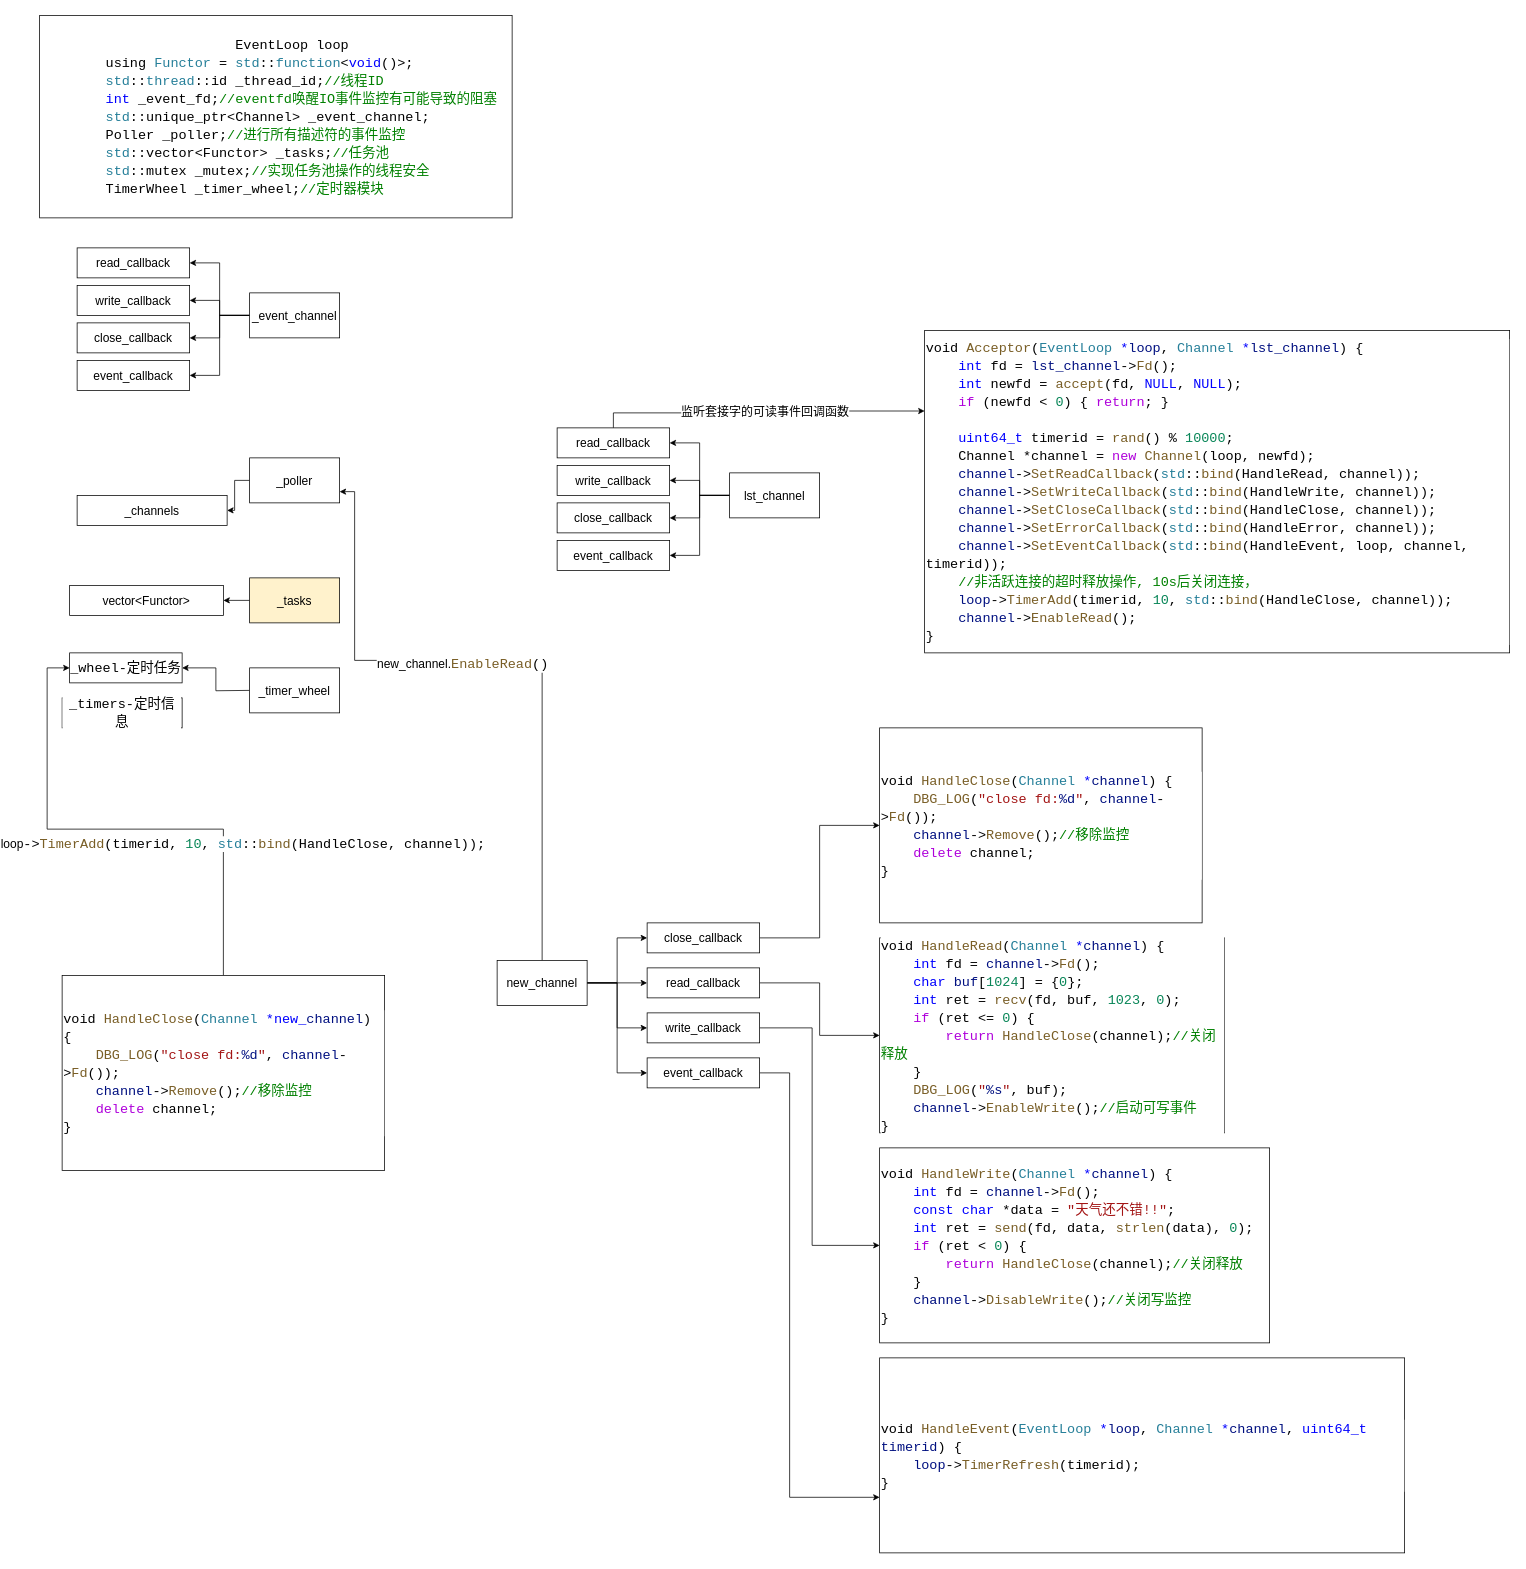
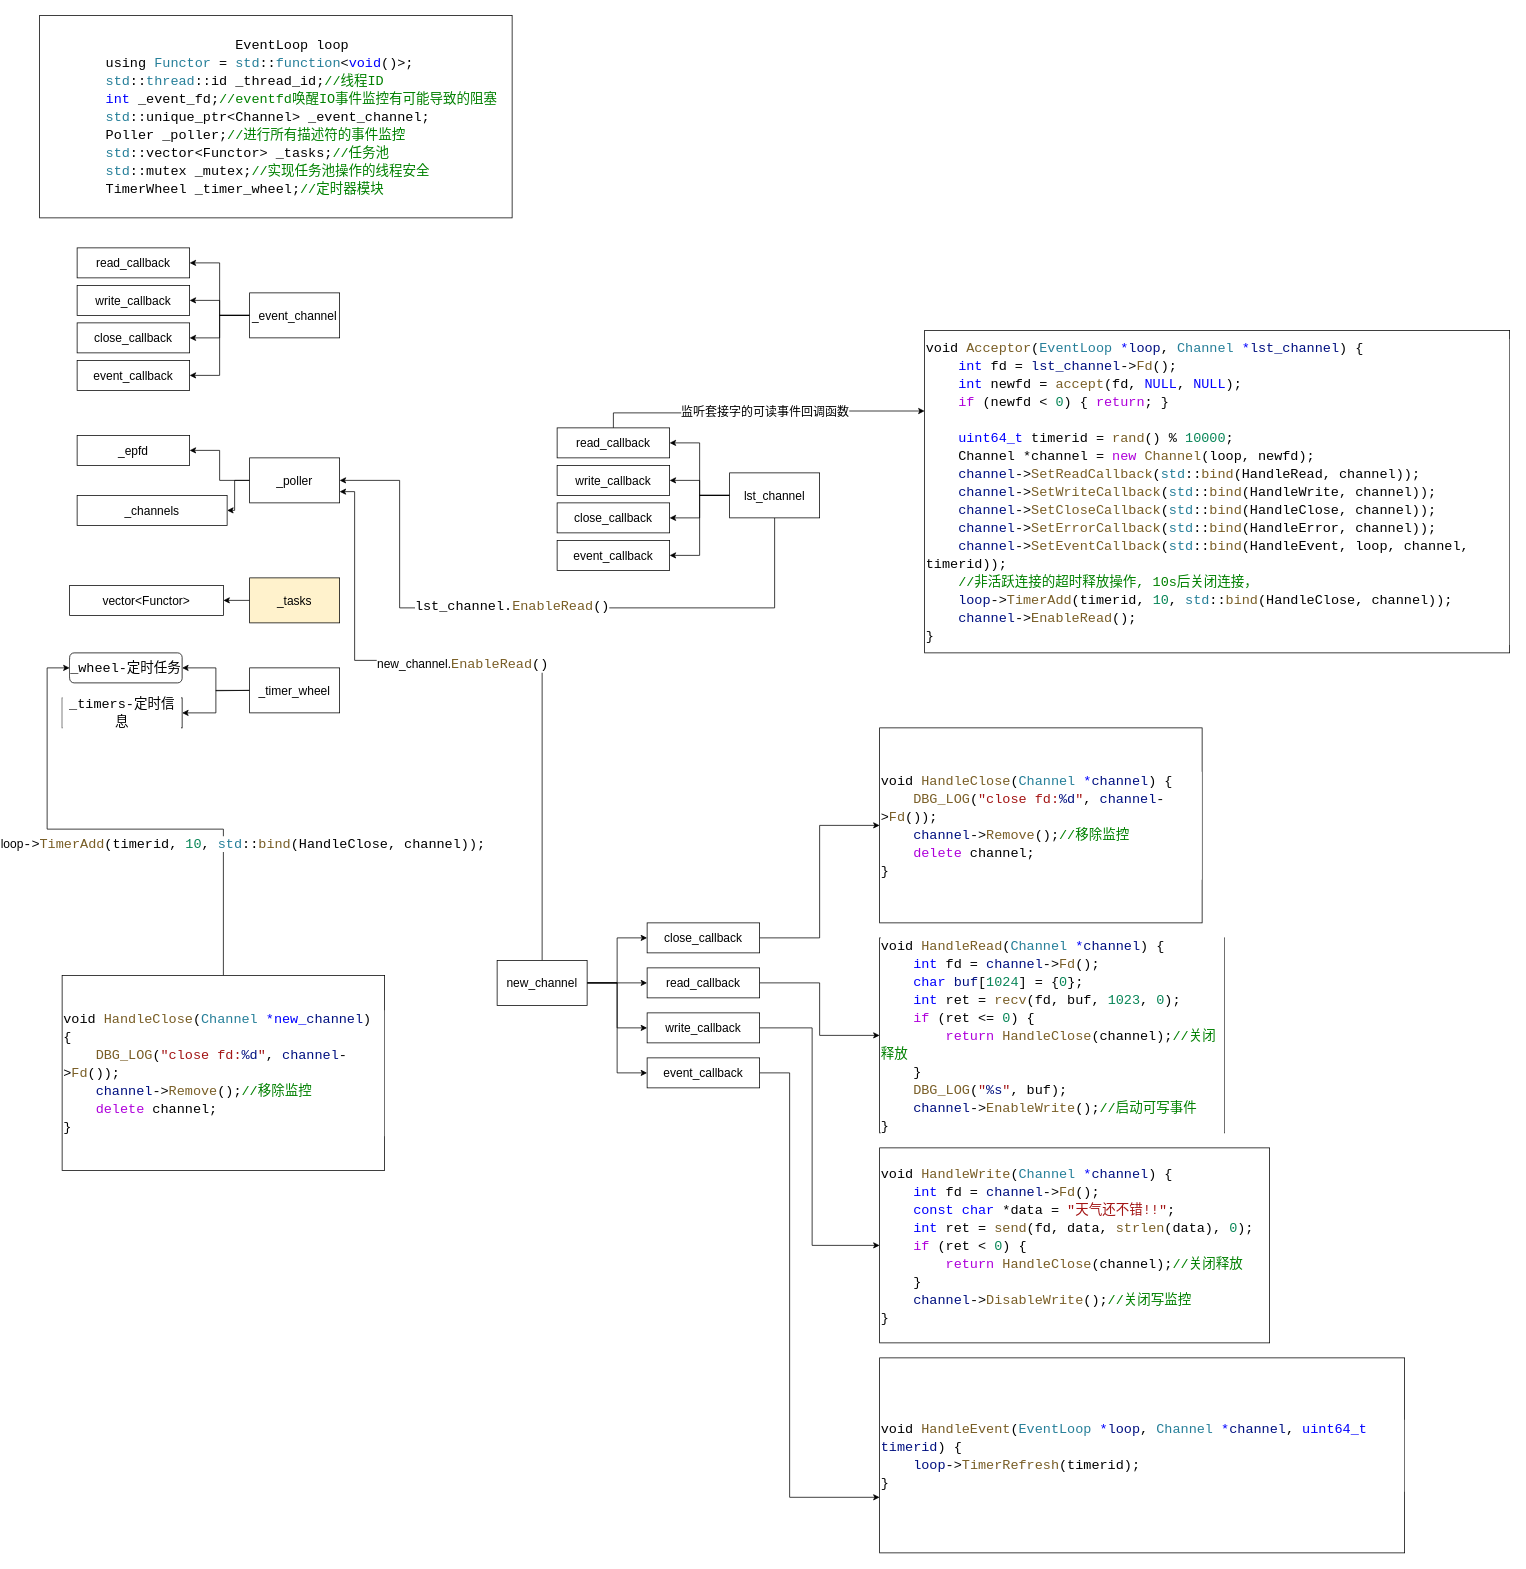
node "_epfd": added
edge "_poller" -> "_epfd": added
edge "lst_channel" -> "_poller": added, label "lst_channel.EnableRead()"
node "_wheel-定时任务": shape rectangle -> rounded rectangle
edge "_timer_wheel" -> "_timers-定时信息": added
